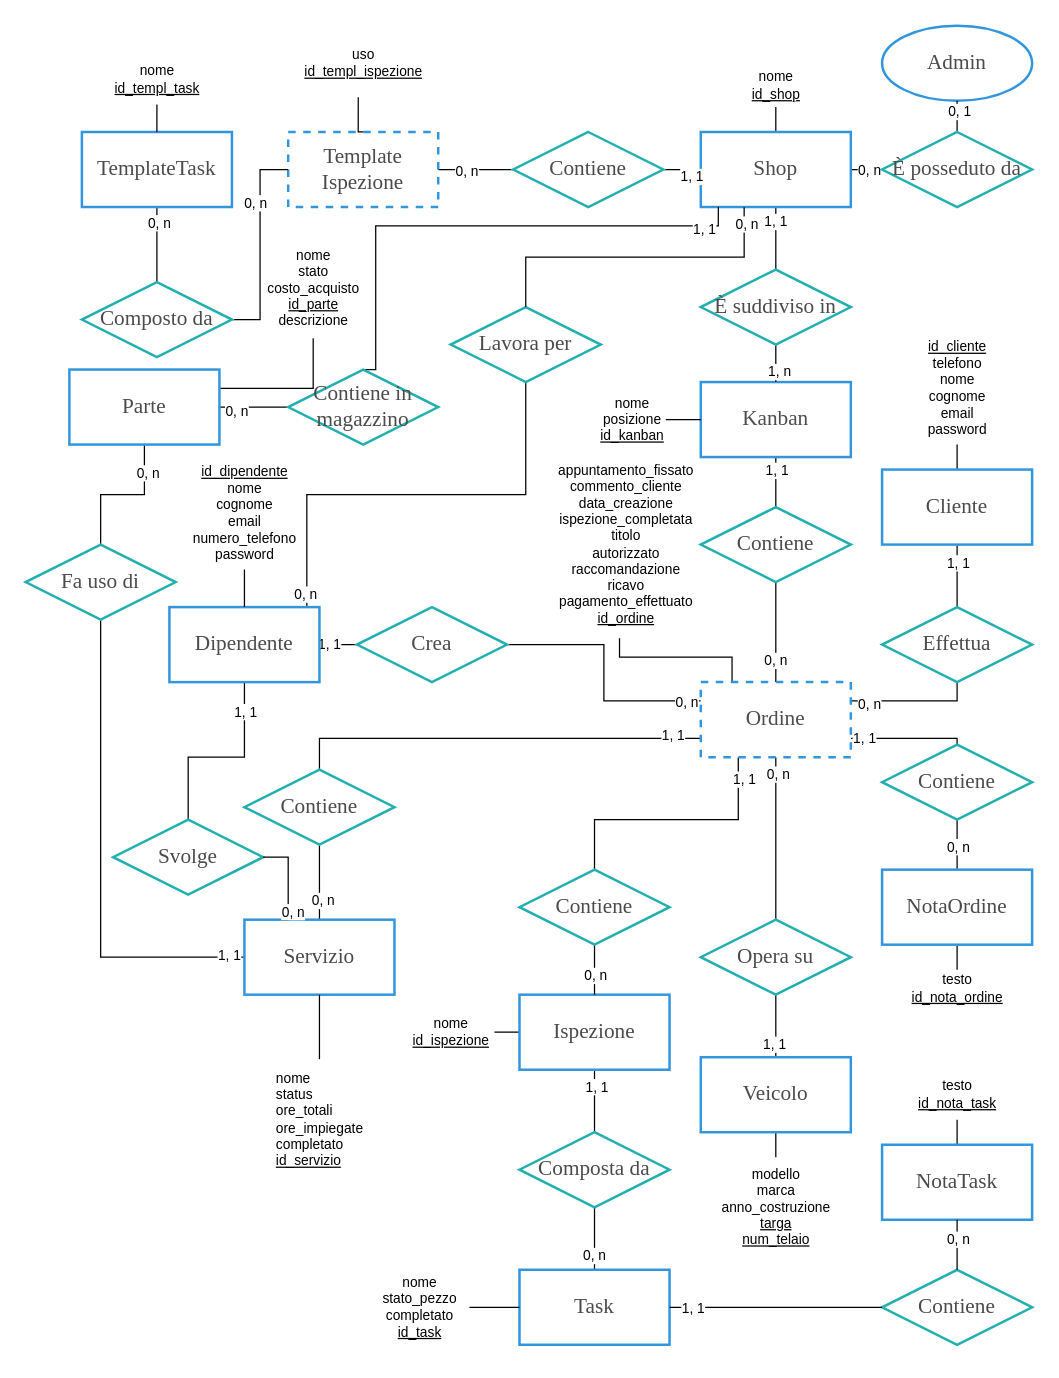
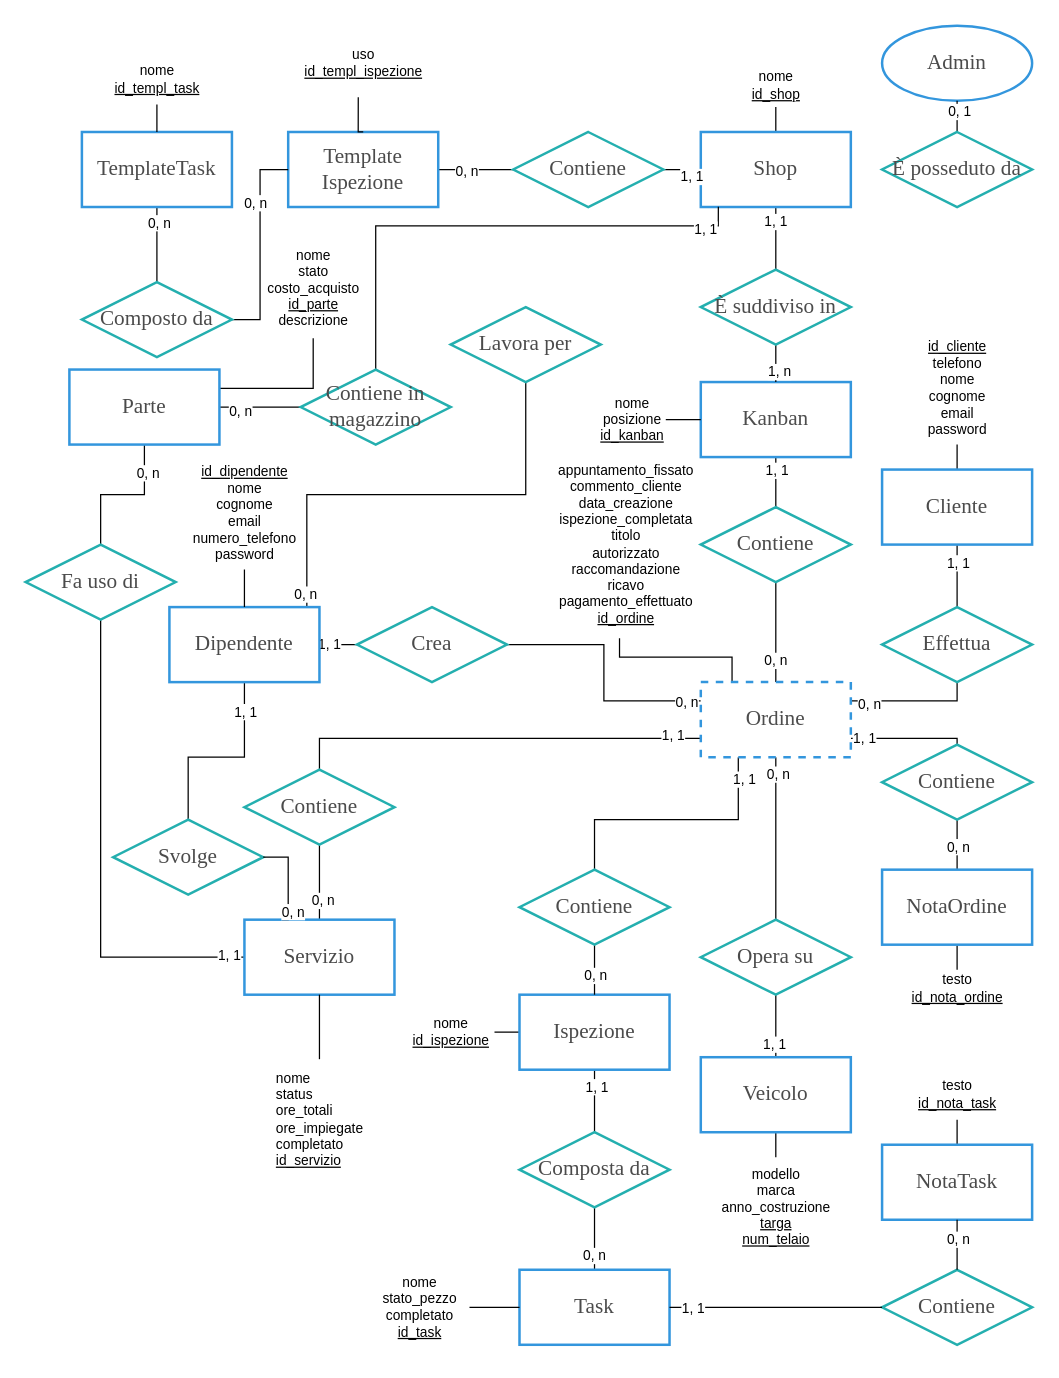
node "Template Ispezione": style dashed -> solid
edge "Shop" -- "È posseduto da": removed, label "0, n"
edge "Shop" -- "Lavora per": removed, label "0, n"
node "Contiene in magazzino": moved (363, 407) -> (376, 407)
